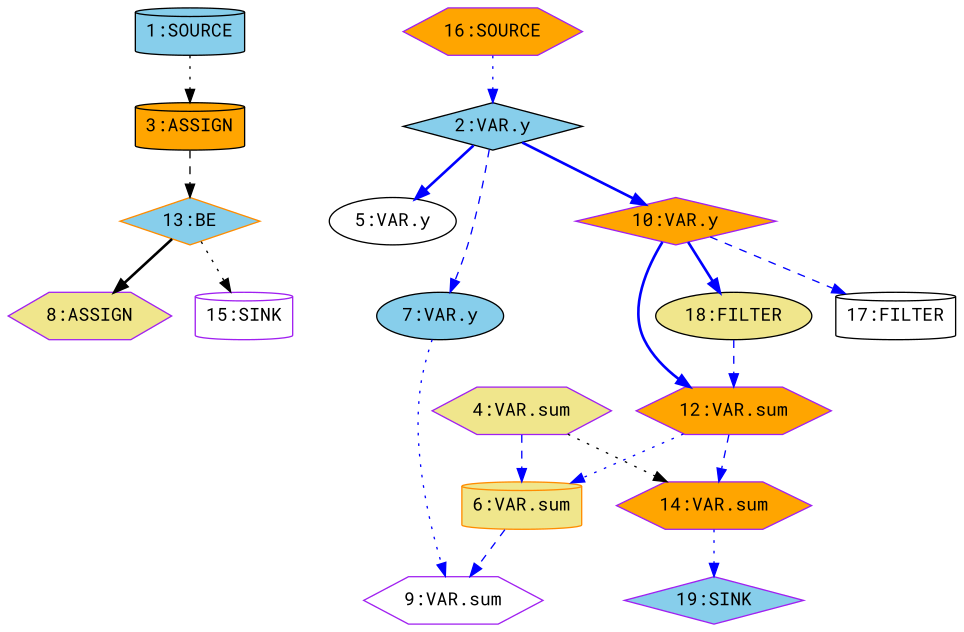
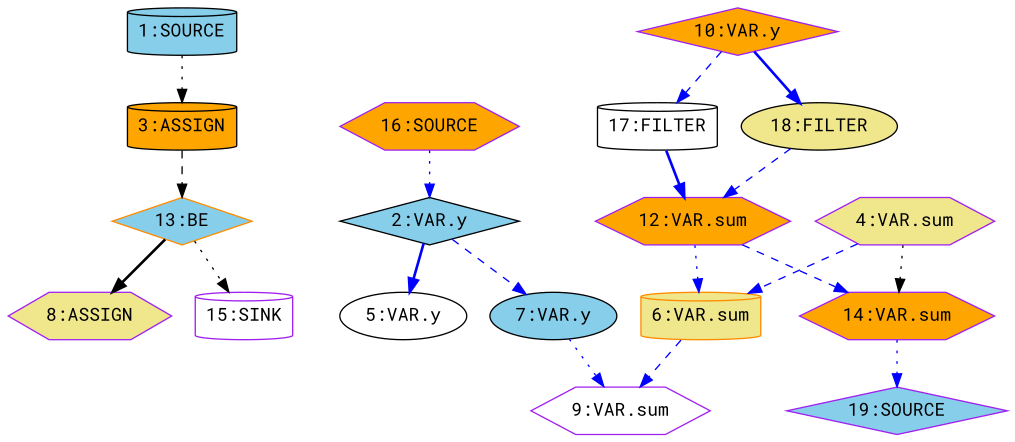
edge "2:VAR.y" -> "10:VAR.y": removed
edge "10:VAR.y" -> "12:VAR.sum": now "17:FILTER" -> "12:VAR.sum"
node "19:SINK": label "19:SINK" -> "19:SOURCE"
